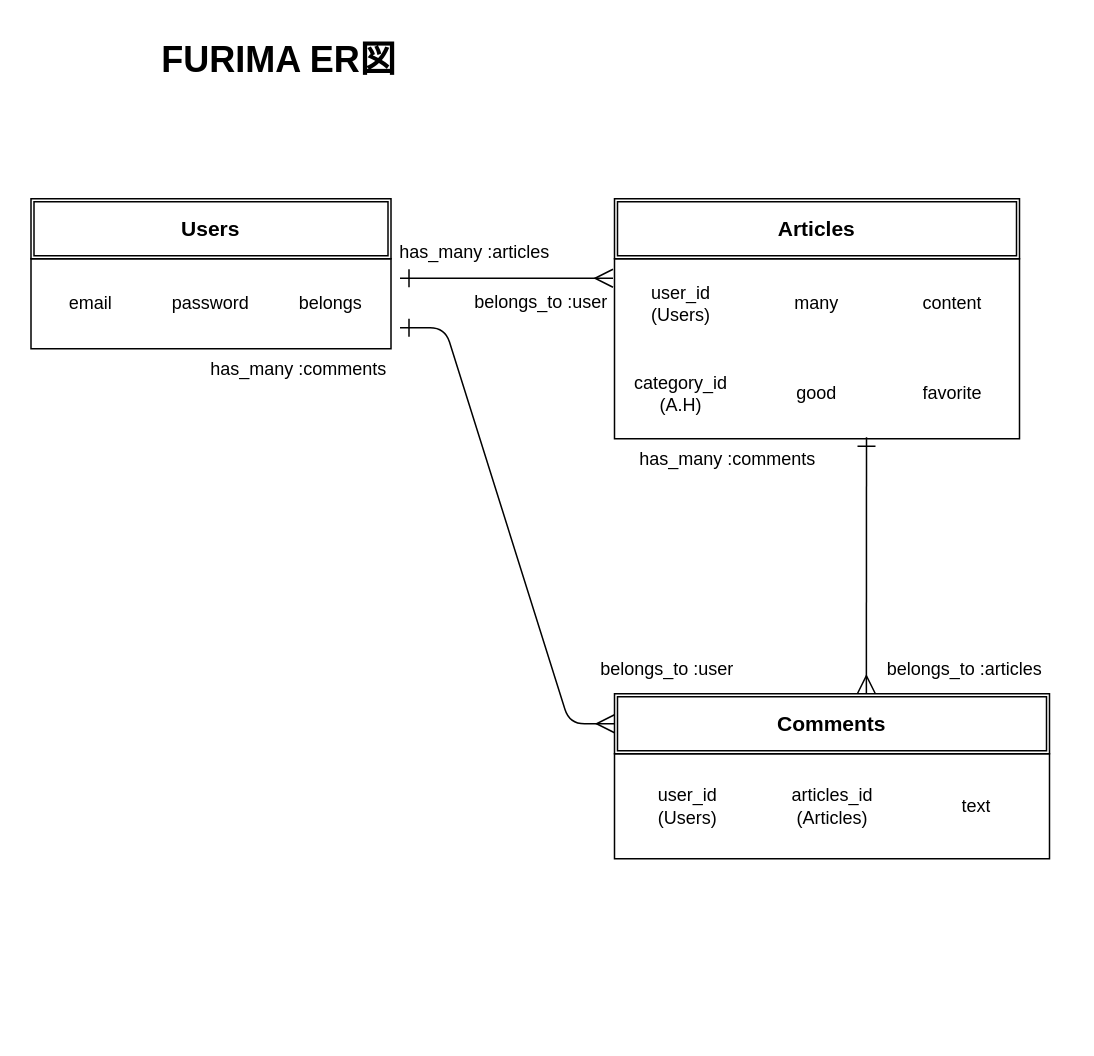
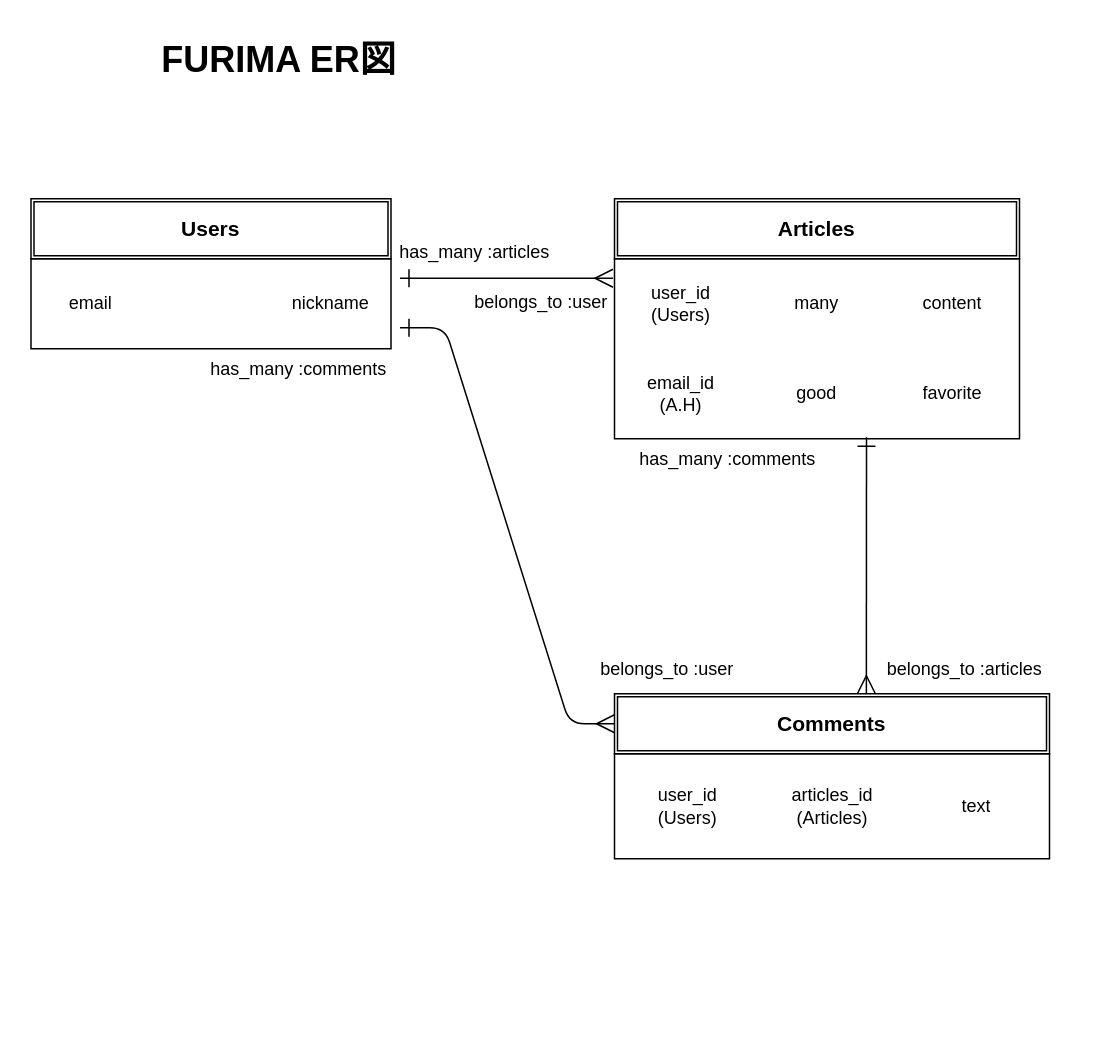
node "password": removed
node "belongs": label "belongs" -> "nickname"
node "category_id (A.H)": label "category_id (A.H)" -> "email_id (A.H)"
